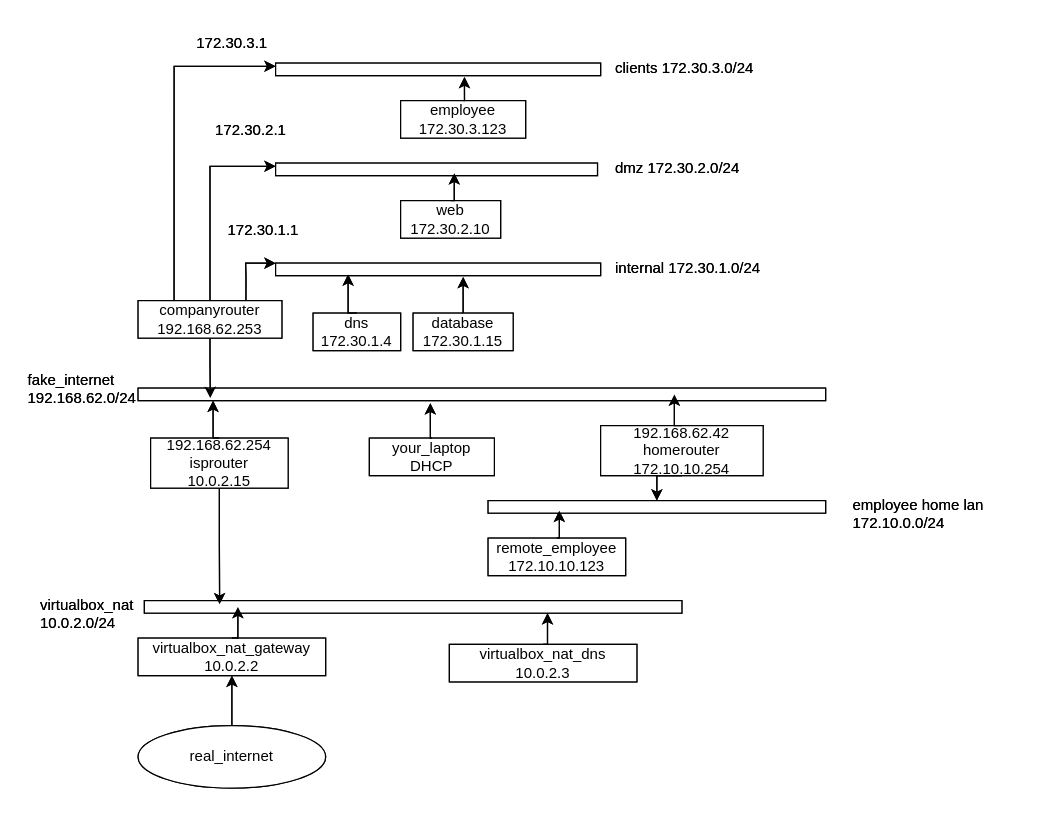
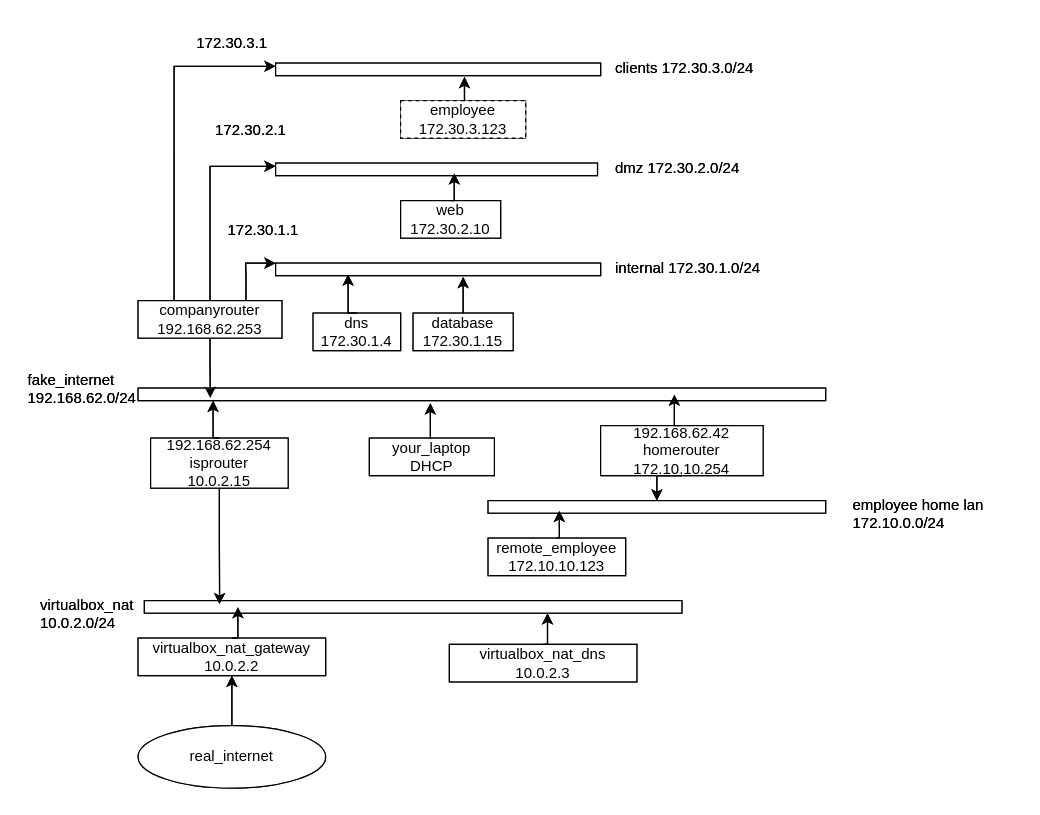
node "employee 172.30.3.123": style solid -> dashed
